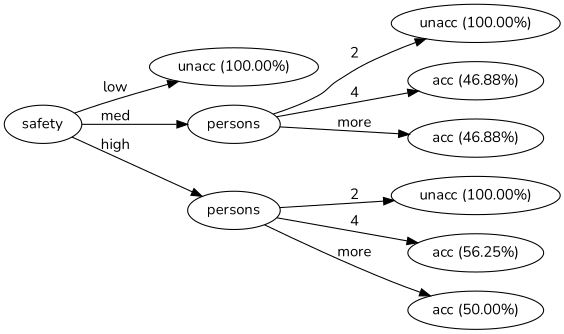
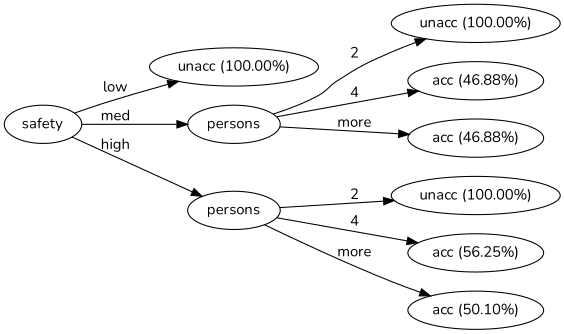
node "acc (50.00%)": label "acc (50.00%)" -> "acc (50.10%)"
